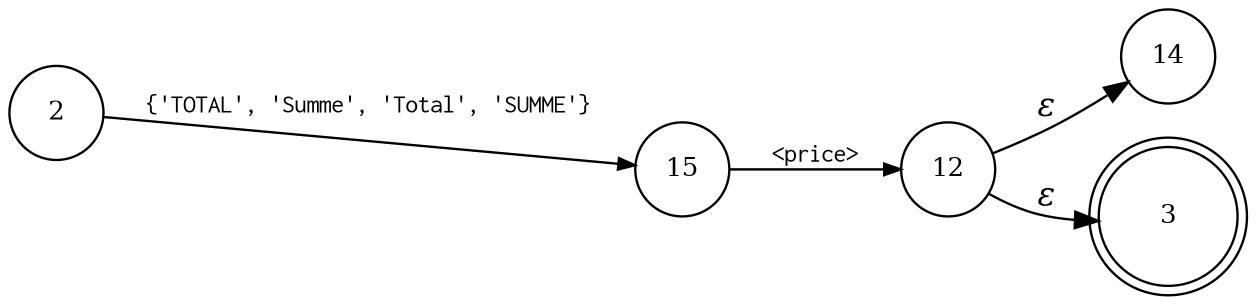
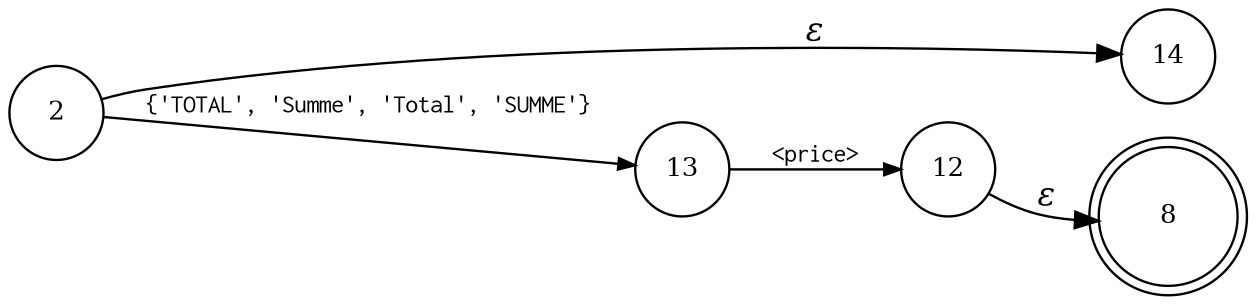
edge "12" -> "14": now "2" -> "14"
node "15": label "15" -> "13"
node "3": label "3" -> "8"
